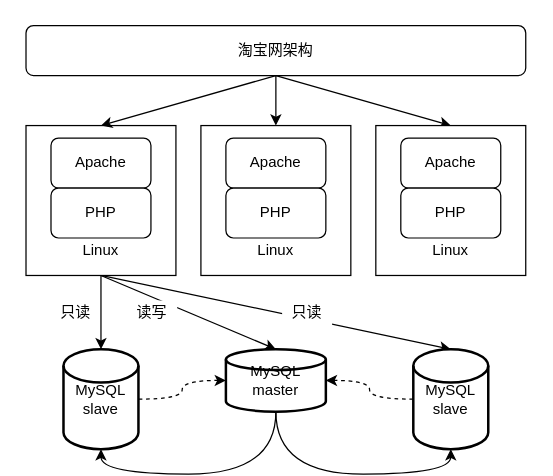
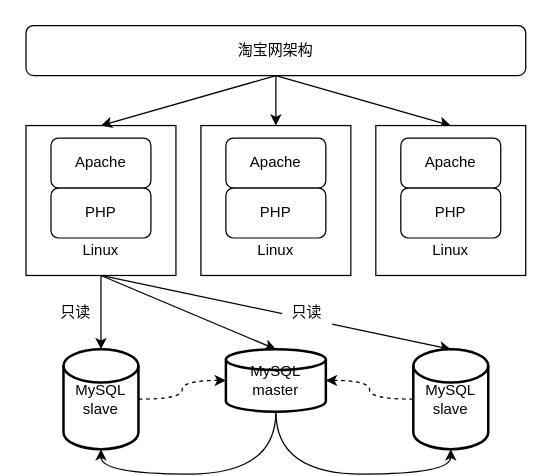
node "读写": removed
